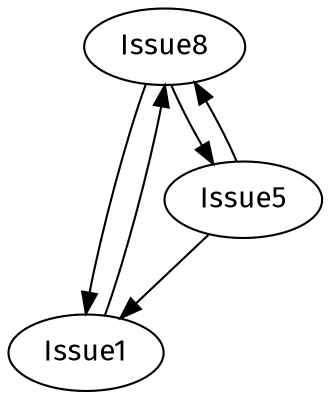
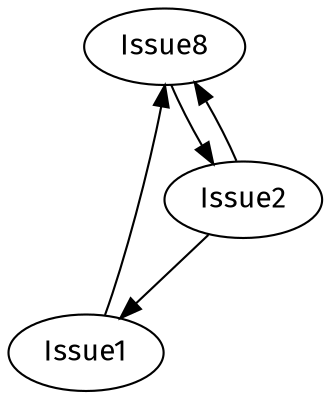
edge "Issue8" -> "Issue1": removed
node "Issue5": label "Issue5" -> "Issue2"
